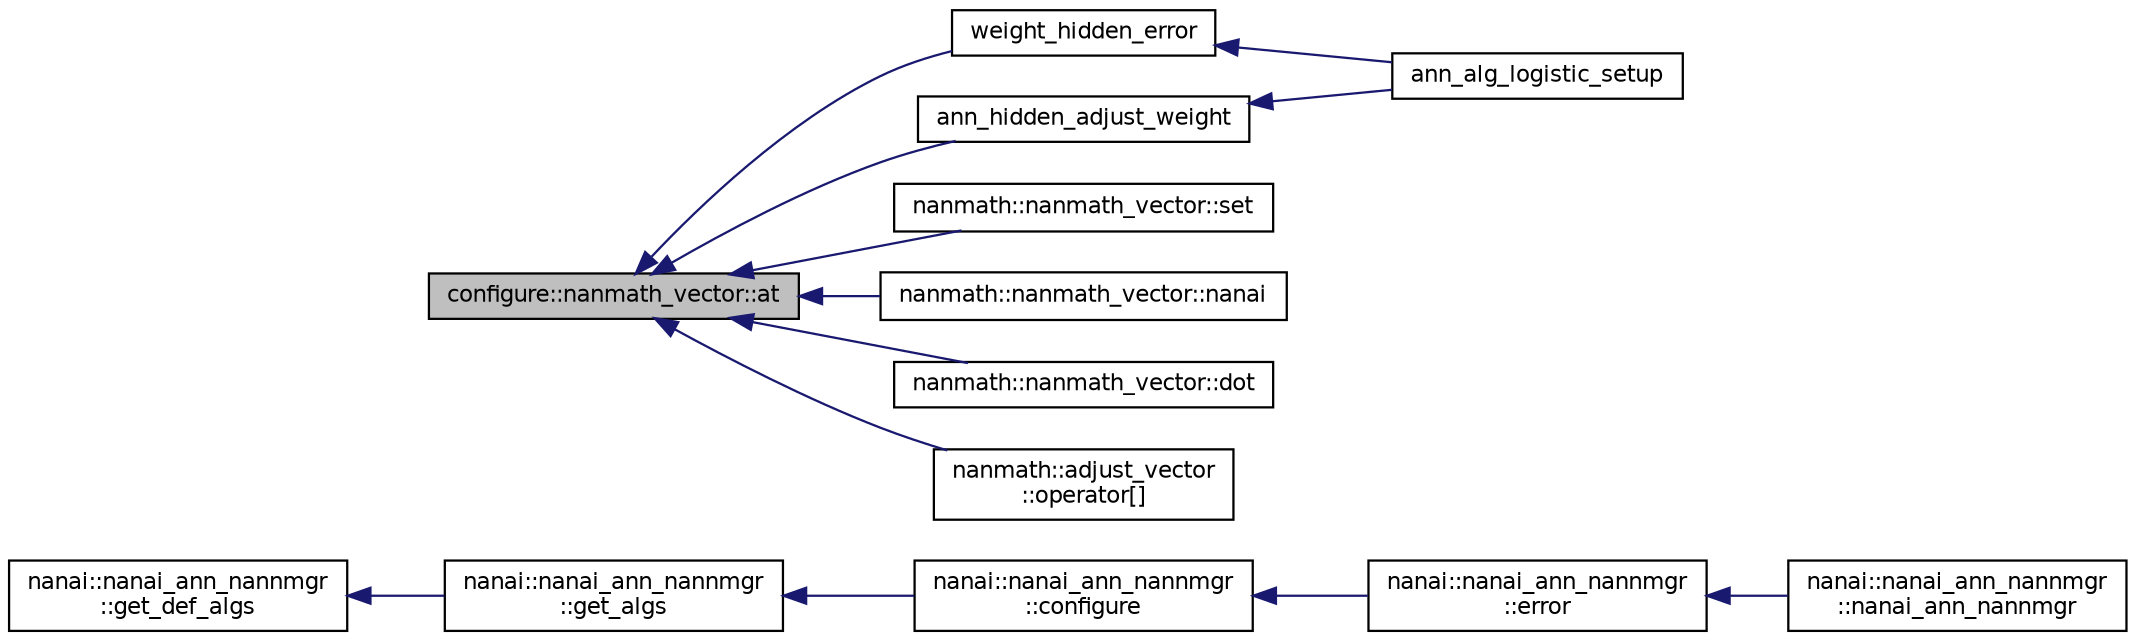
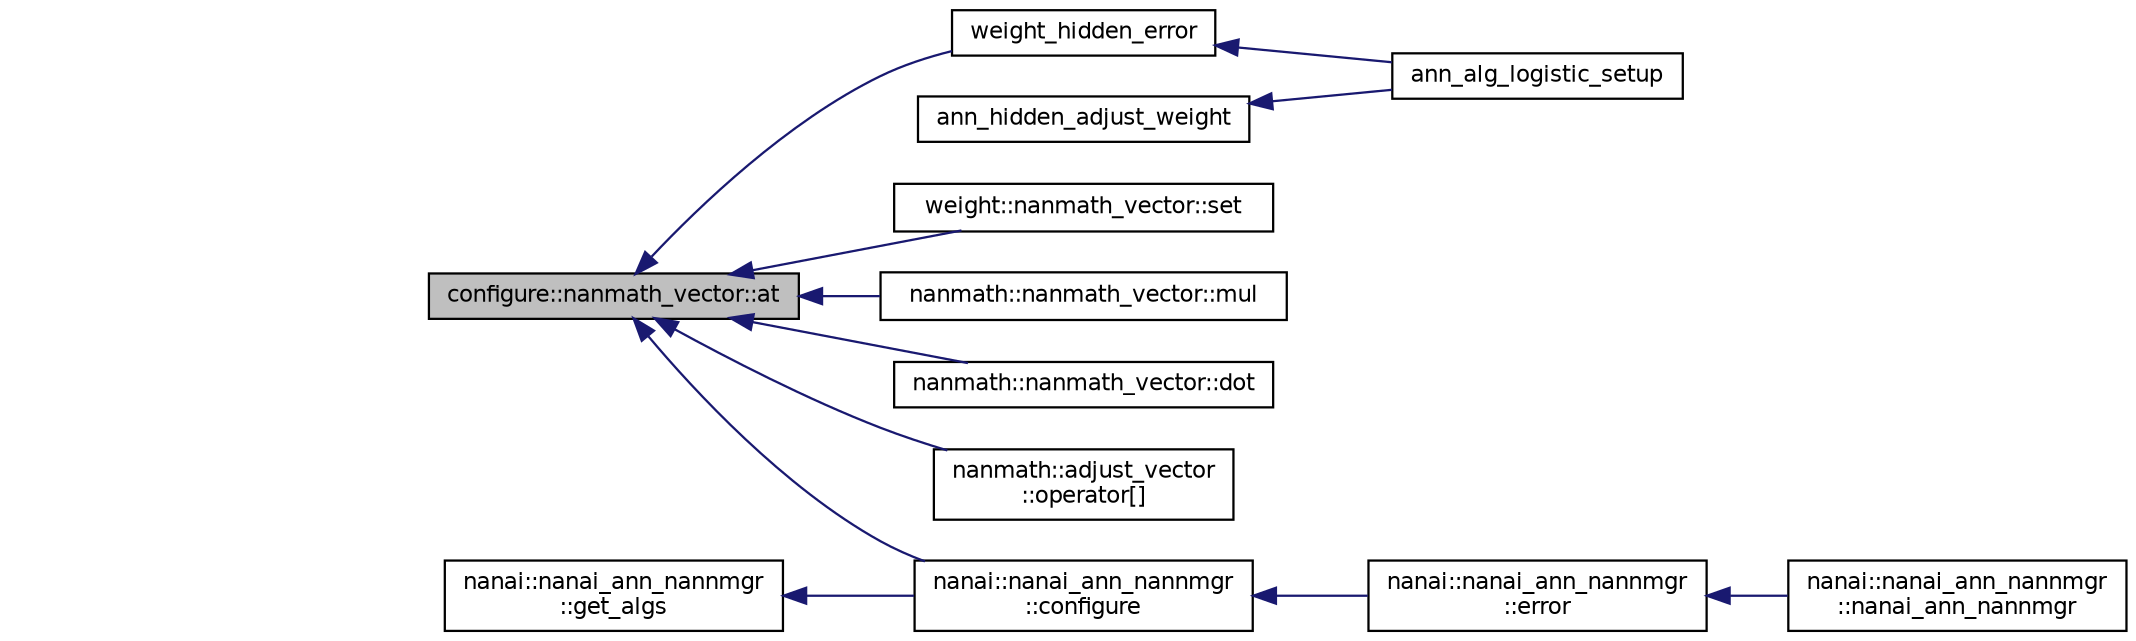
edge "ann_hidden_adjust_weight" -> "configure::nanmath_vector::at": now "nanai::nanai_ann_nannmgr ::configure" -> "configure::nanmath_vector::at"
node "nanmath::nanmath_vector::set": label "nanmath::nanmath_vector::set" -> "weight::nanmath_vector::set"
node "nanmath::nanmath_vector::nanai": label "nanmath::nanmath_vector::nanai" -> "nanmath::nanmath_vector::mul"
node "nanai::nanai_ann_nannmgr ::get_def_algs": removed
